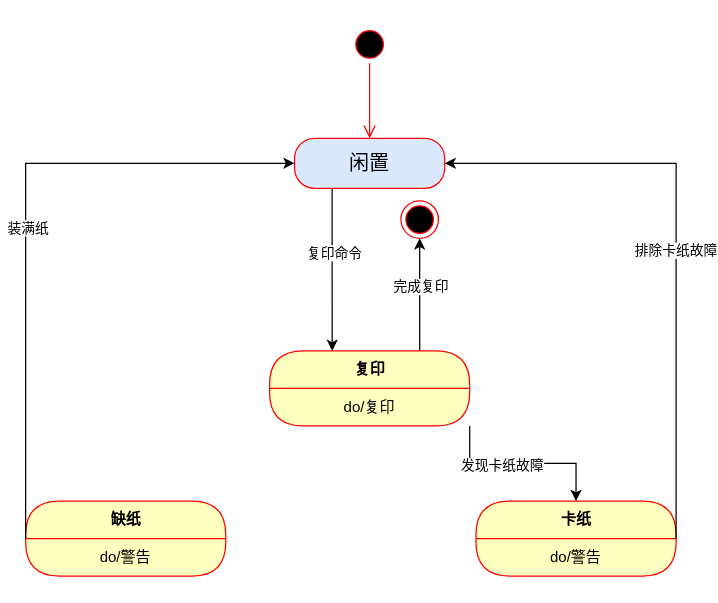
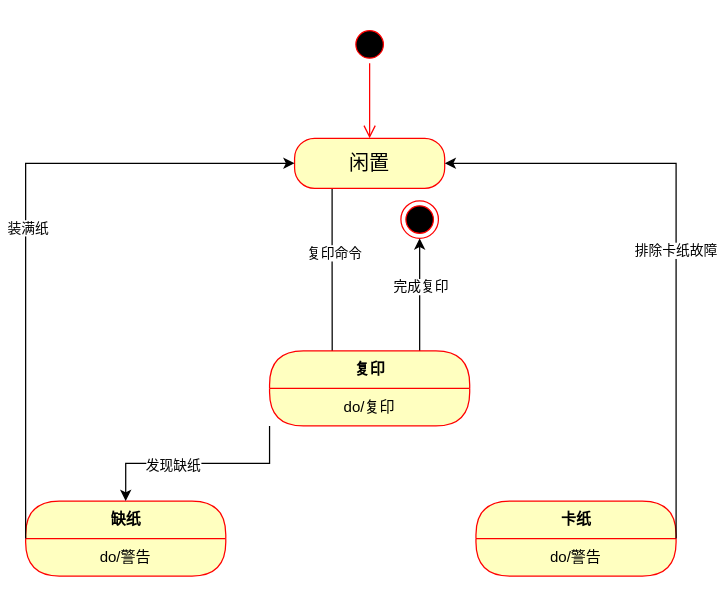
node "闲置": fillcolor #dae8fc -> #ffffc0
edge "闲置" -> "复印": arrowhead classic -> none
edge "do/复印" -> "缺纸": added, label "发现缺纸"
edge "do/复印" -> "卡纸": removed, label "发现卡纸故障"
